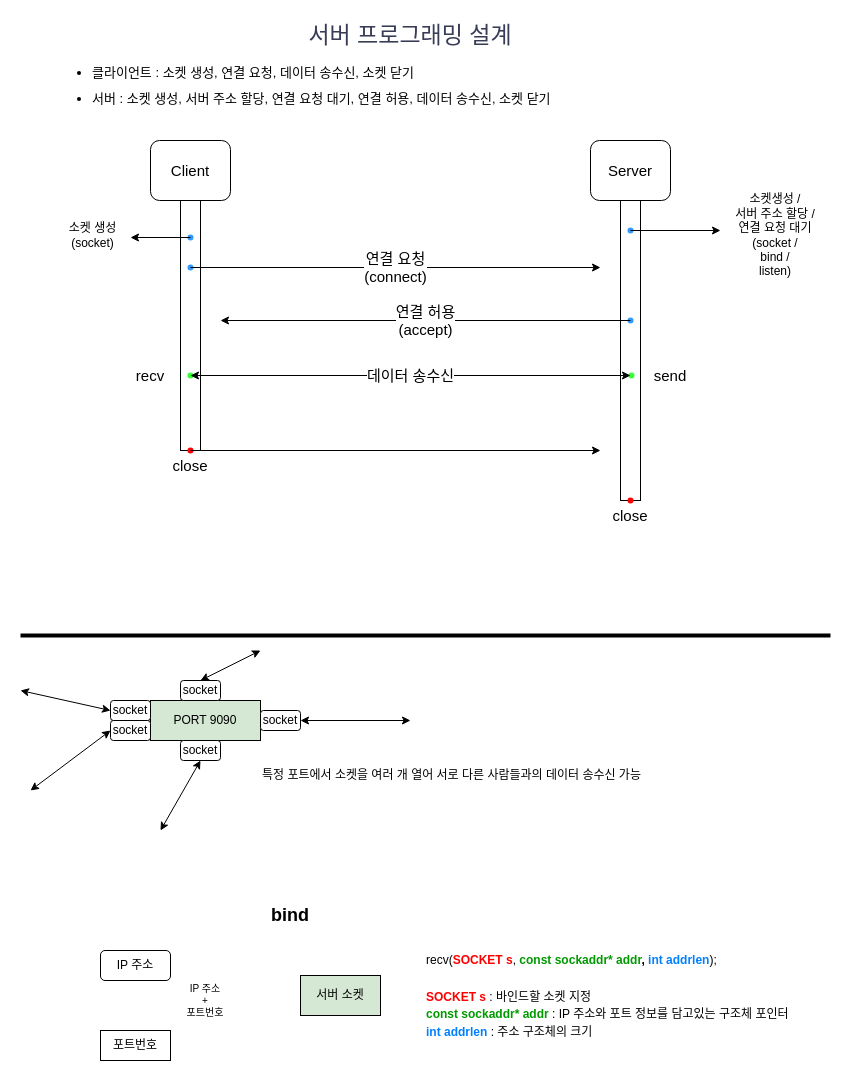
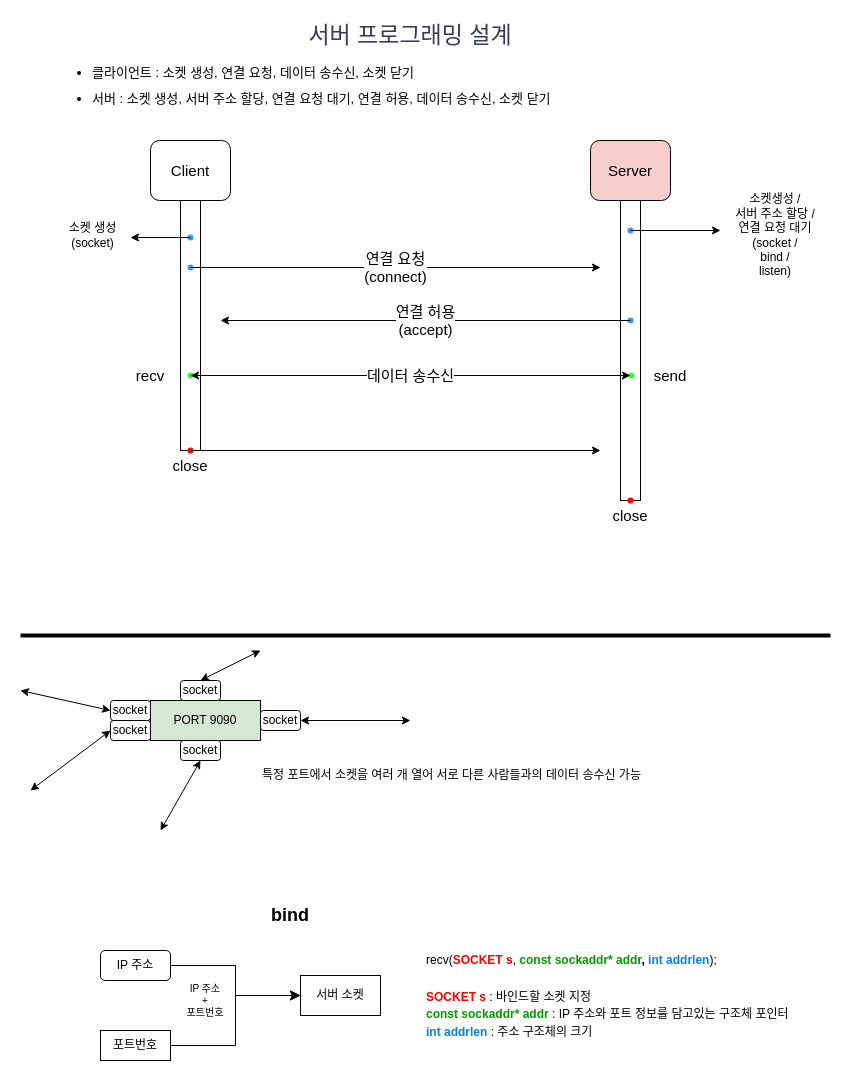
node "Server": fillcolor #ffffff -> #f8cecc
edge "IP 주소" -> "서버 소켓": added
node "서버 소켓": fillcolor #d5e8d4 -> #ffffff
edge "포트번호" -> "서버 소켓": added
